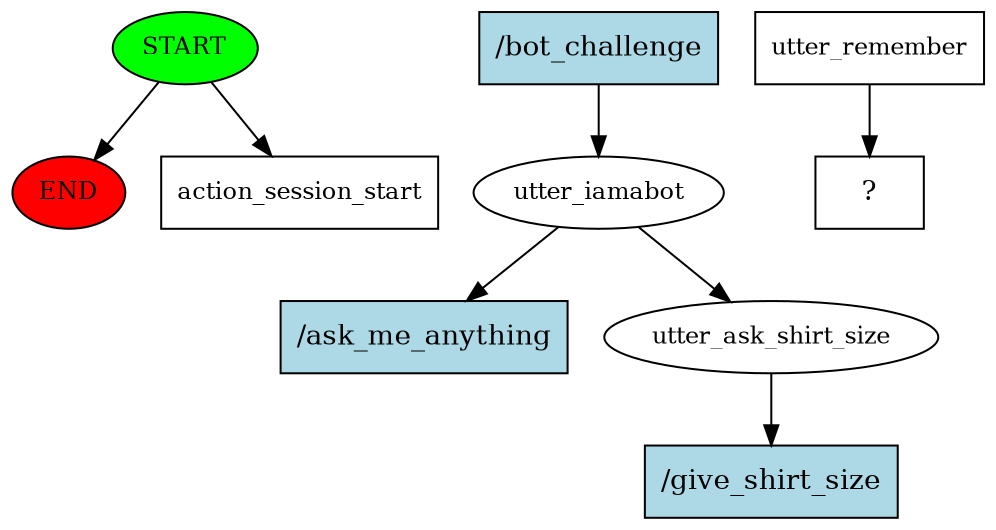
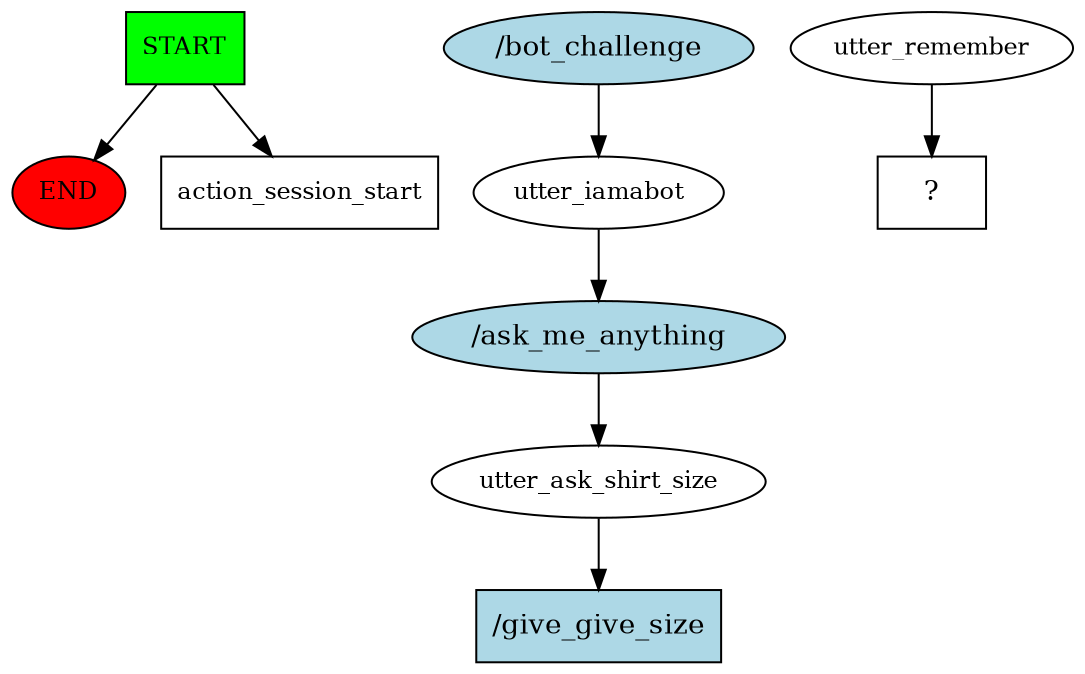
node "START": shape ellipse -> box
node "/bot_challenge": shape box -> ellipse
node "utter_remember": shape box -> ellipse
edge "utter_iamabot" -> "utter_ask_shirt_size": now "/ask_me_anything" -> "utter_ask_shirt_size"
node "/ask_me_anything": shape box -> ellipse
node "/give_shirt_size": label "/give_shirt_size" -> "/give_give_size"
